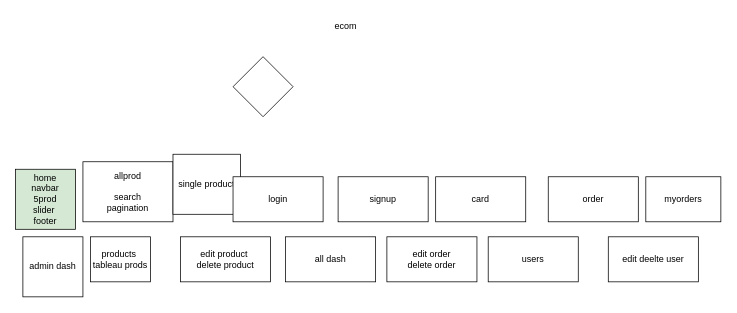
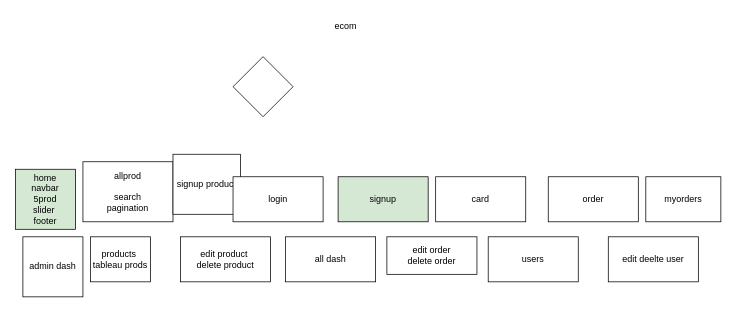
node "single product": label "single product" -> "signup product"
node "signup": fillcolor #ffffff -> #d5e8d4
node "edit order delete order": size 90x45 -> 90x38
